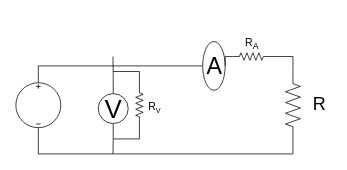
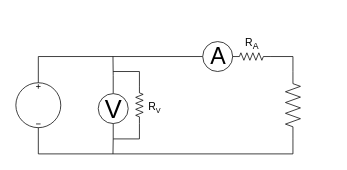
node "A": size 23x49 -> 30x30
node "R": removed
